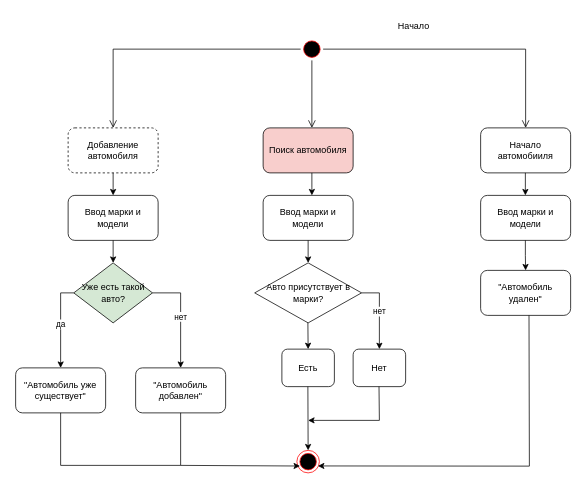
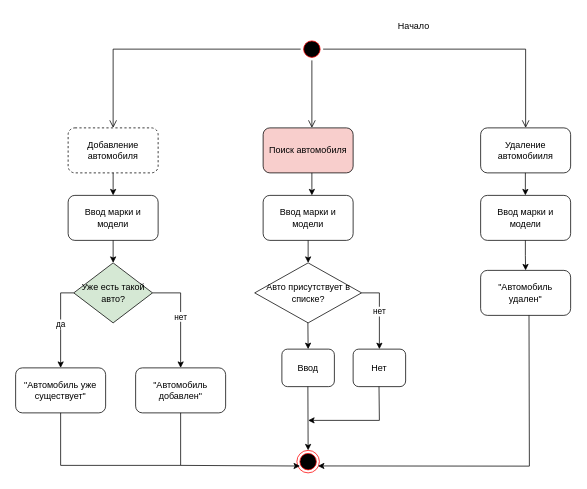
node "Начало автомобииля": label "Начало автомобииля" -> "Удаление автомобииля"
node "Авто присутствует в марки?": label "Авто присутствует в марки?" -> "Авто присутствует в списке?"
node "Есть": label "Есть" -> "Ввод"
